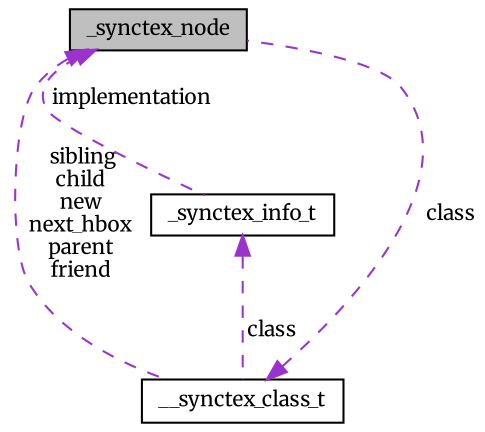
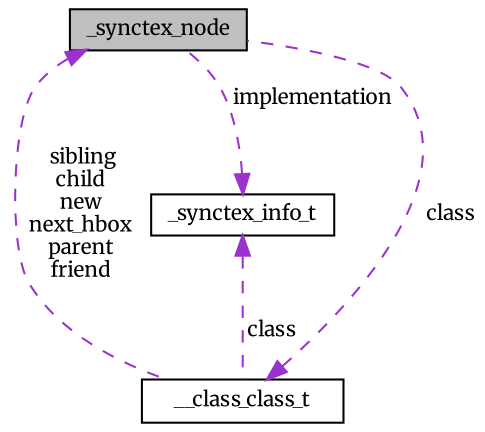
edge "_synctex_info_t" -> "_synctex_node": reversed
node "__synctex_class_t": label "__synctex_class_t" -> "__class_class_t"
